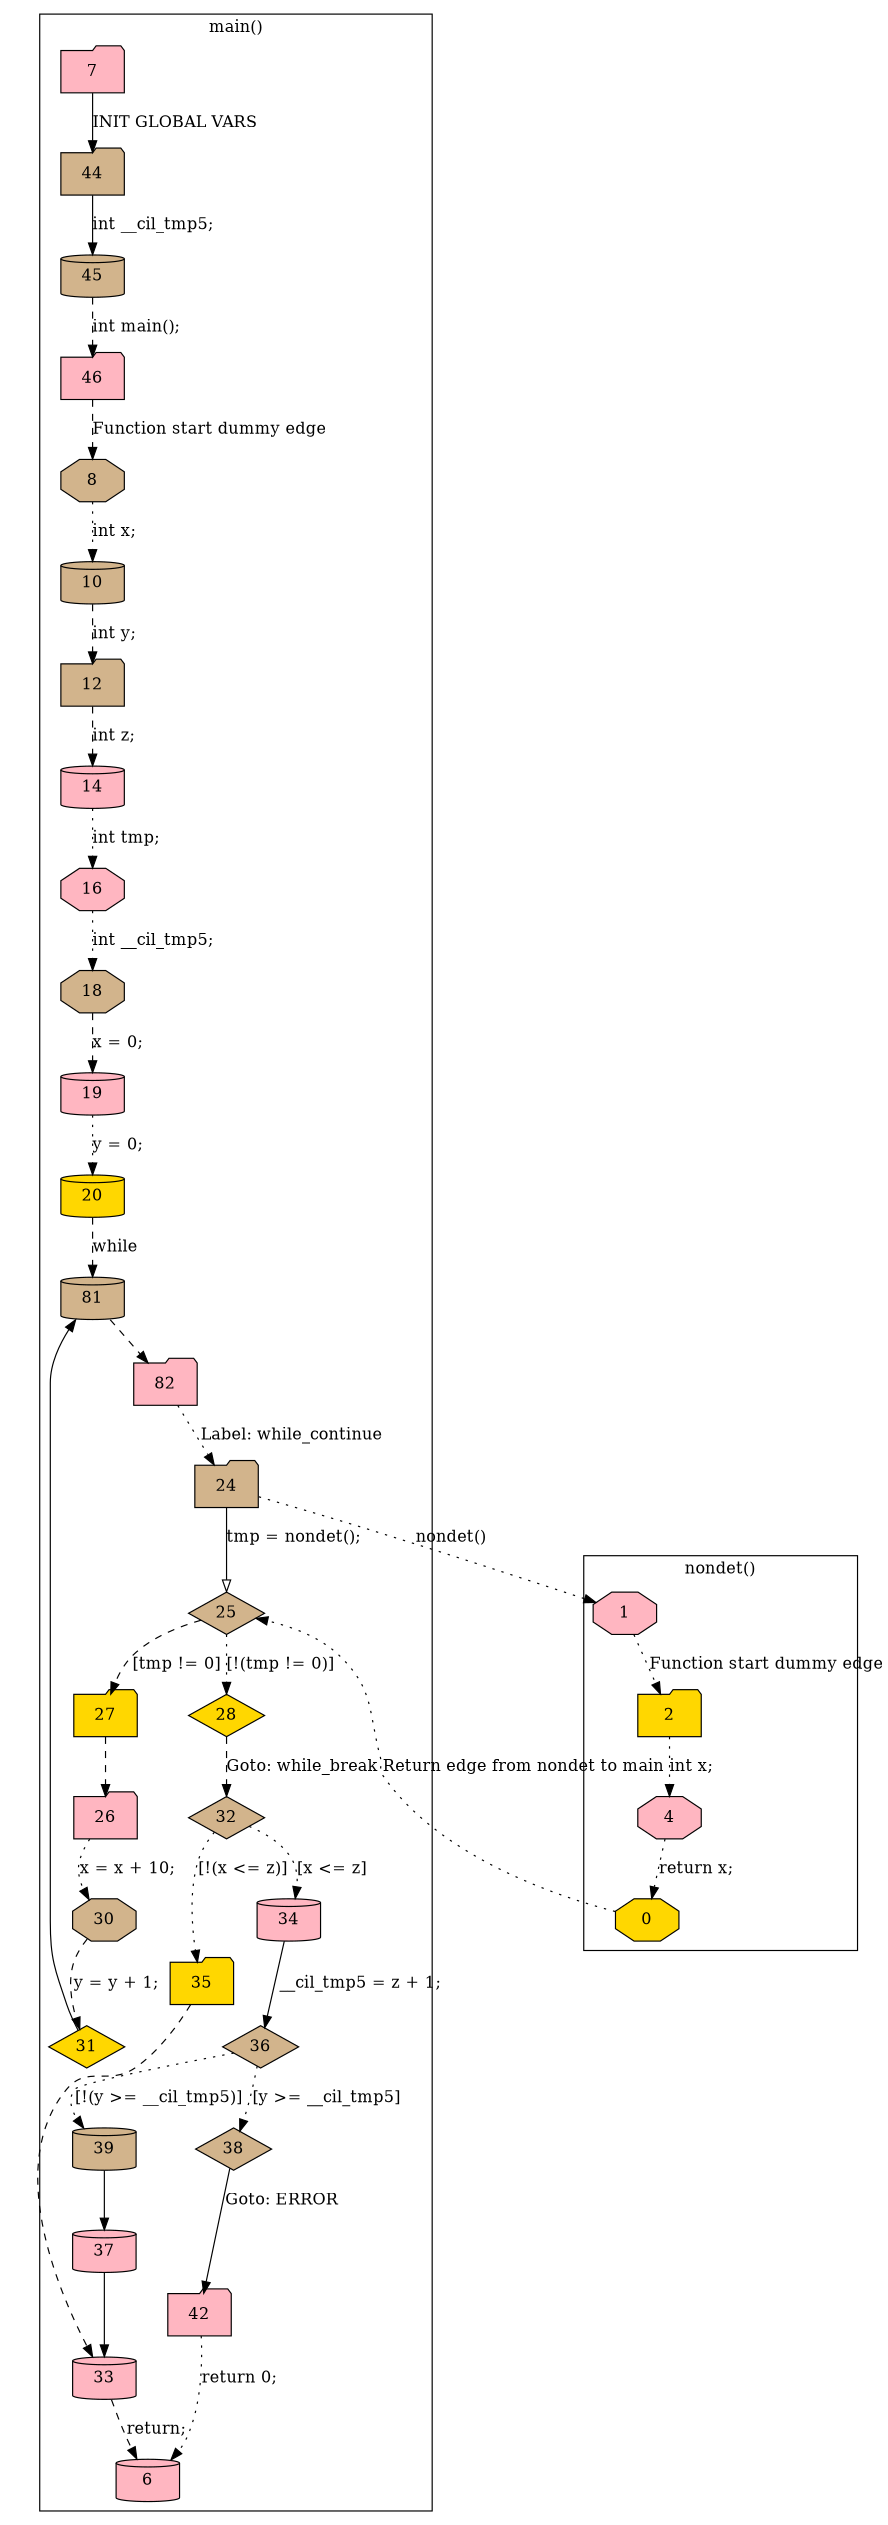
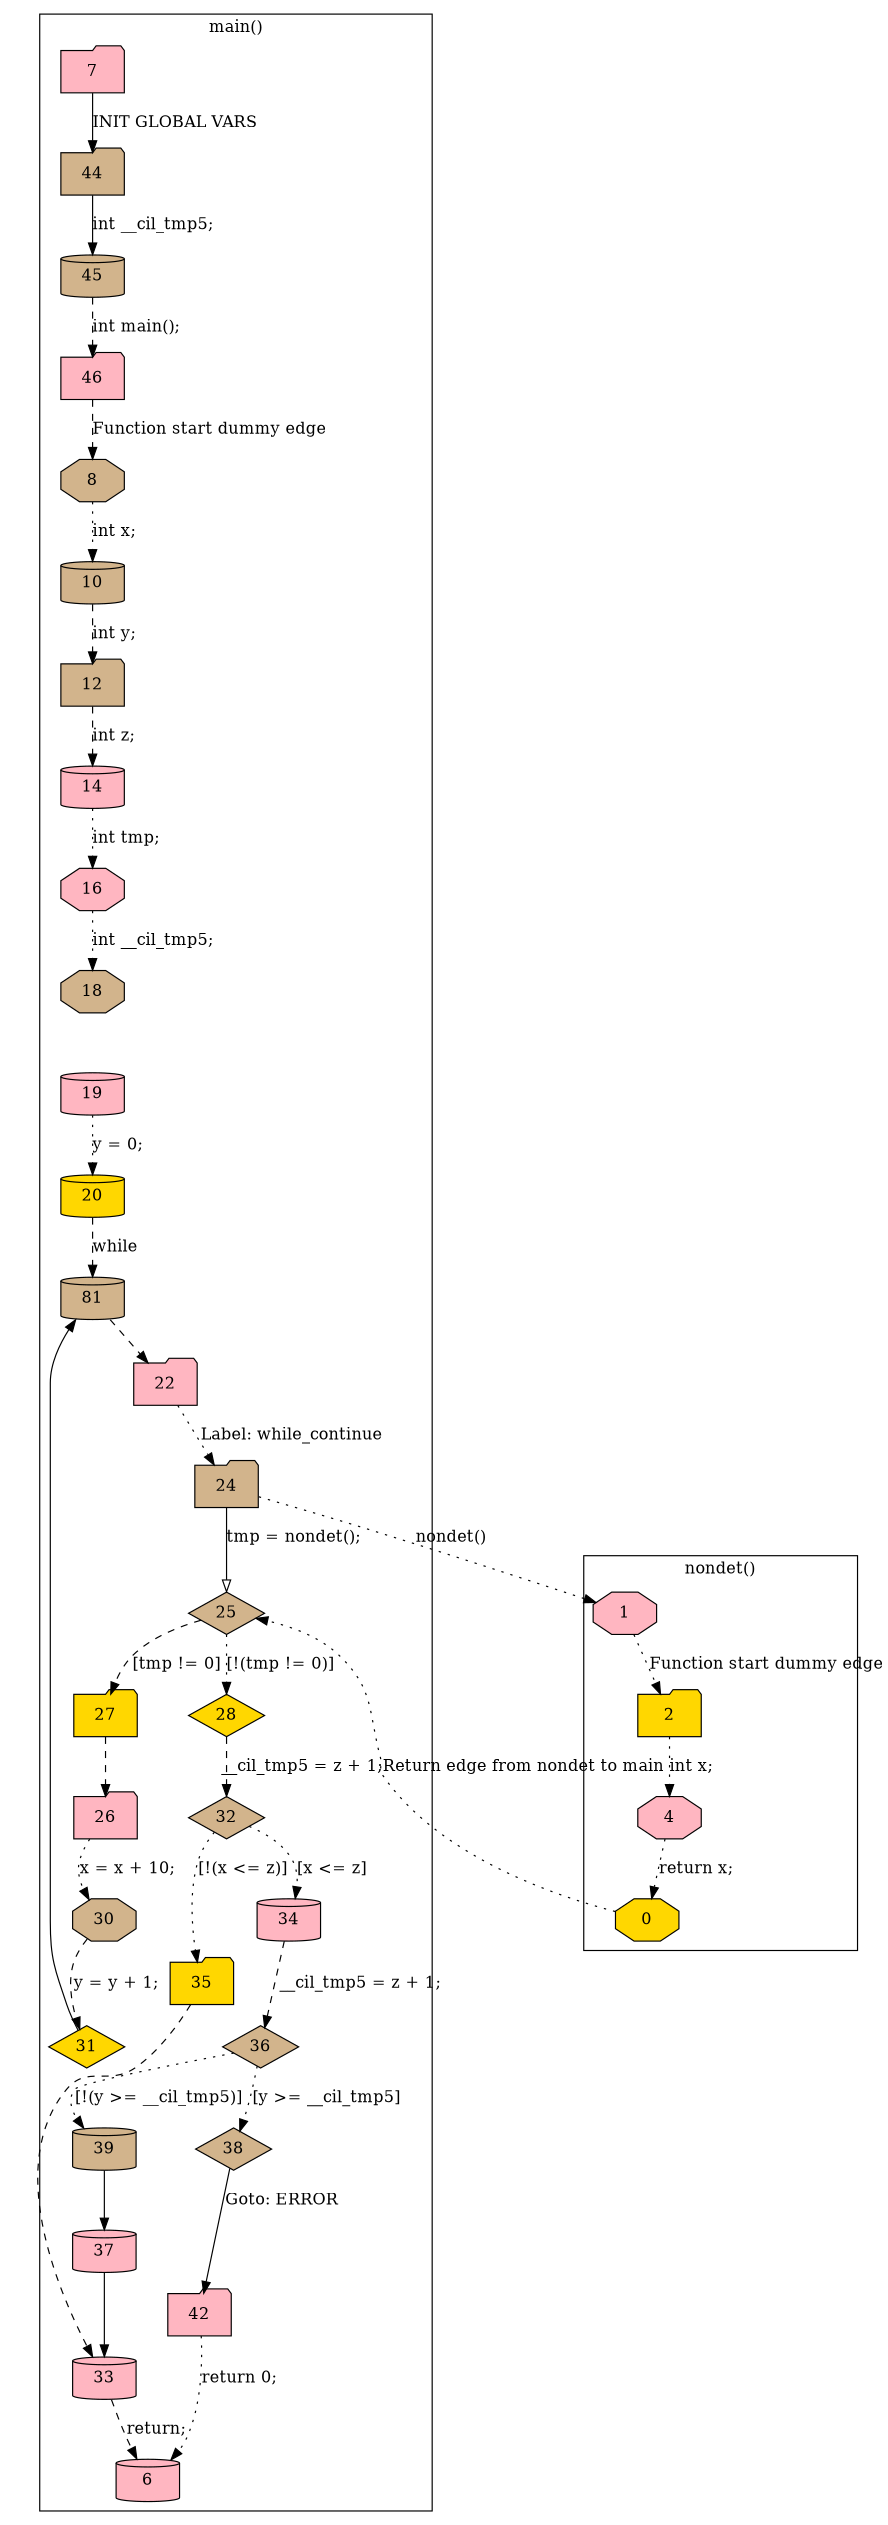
edge "18" -> "19": removed, label "x = 0;"
node "82": label "82" -> "22"
edge "28" -> "32": label "Goto: while_break" -> "__cil_tmp5 = z + 1;"
edge "34" -> "36": style solid -> dashed
